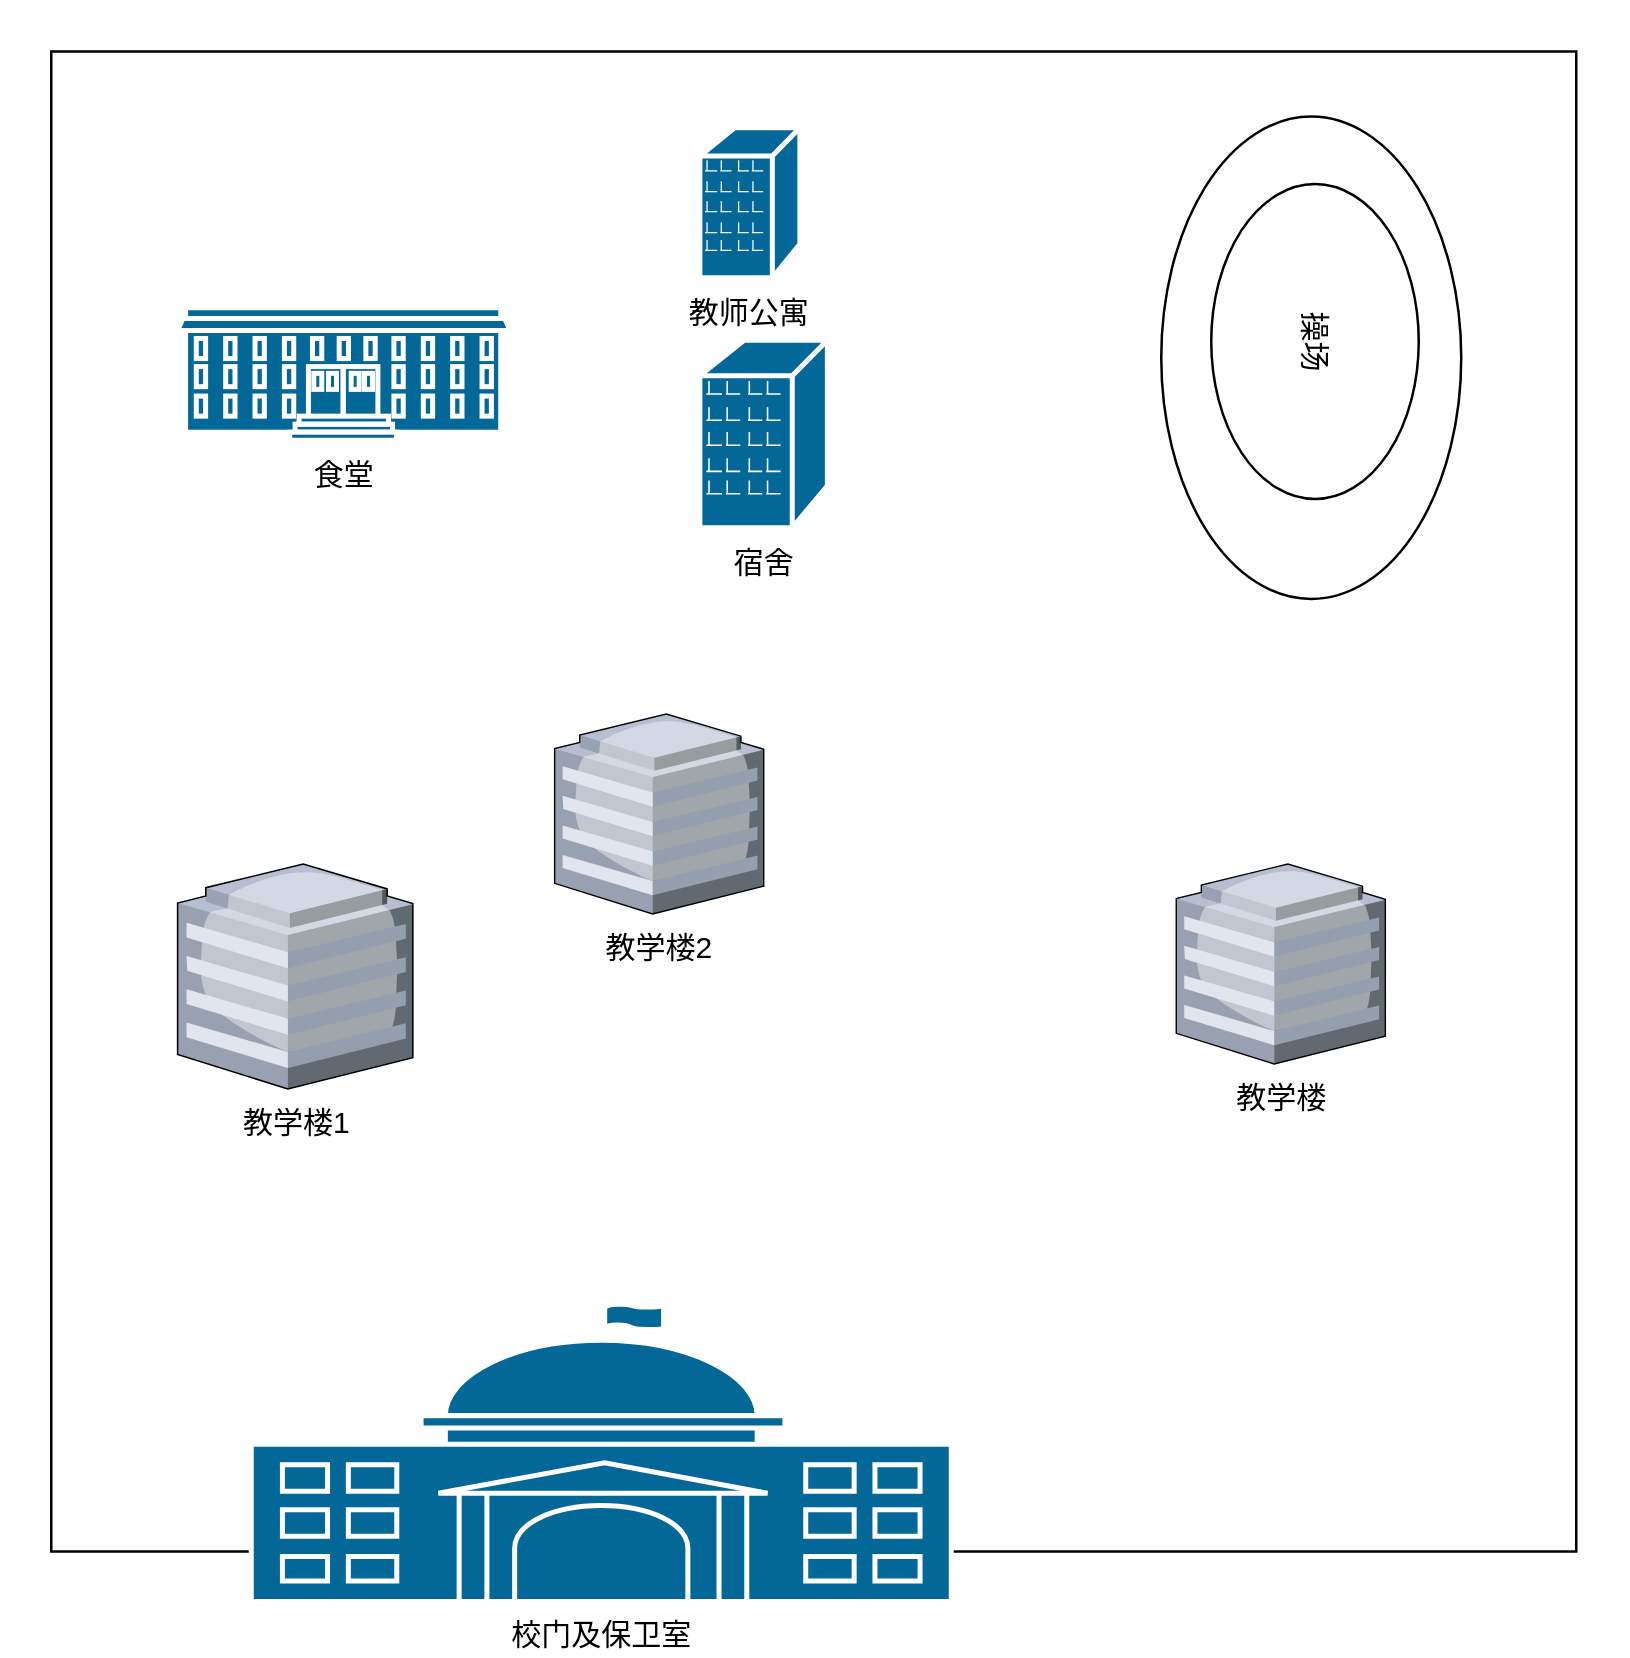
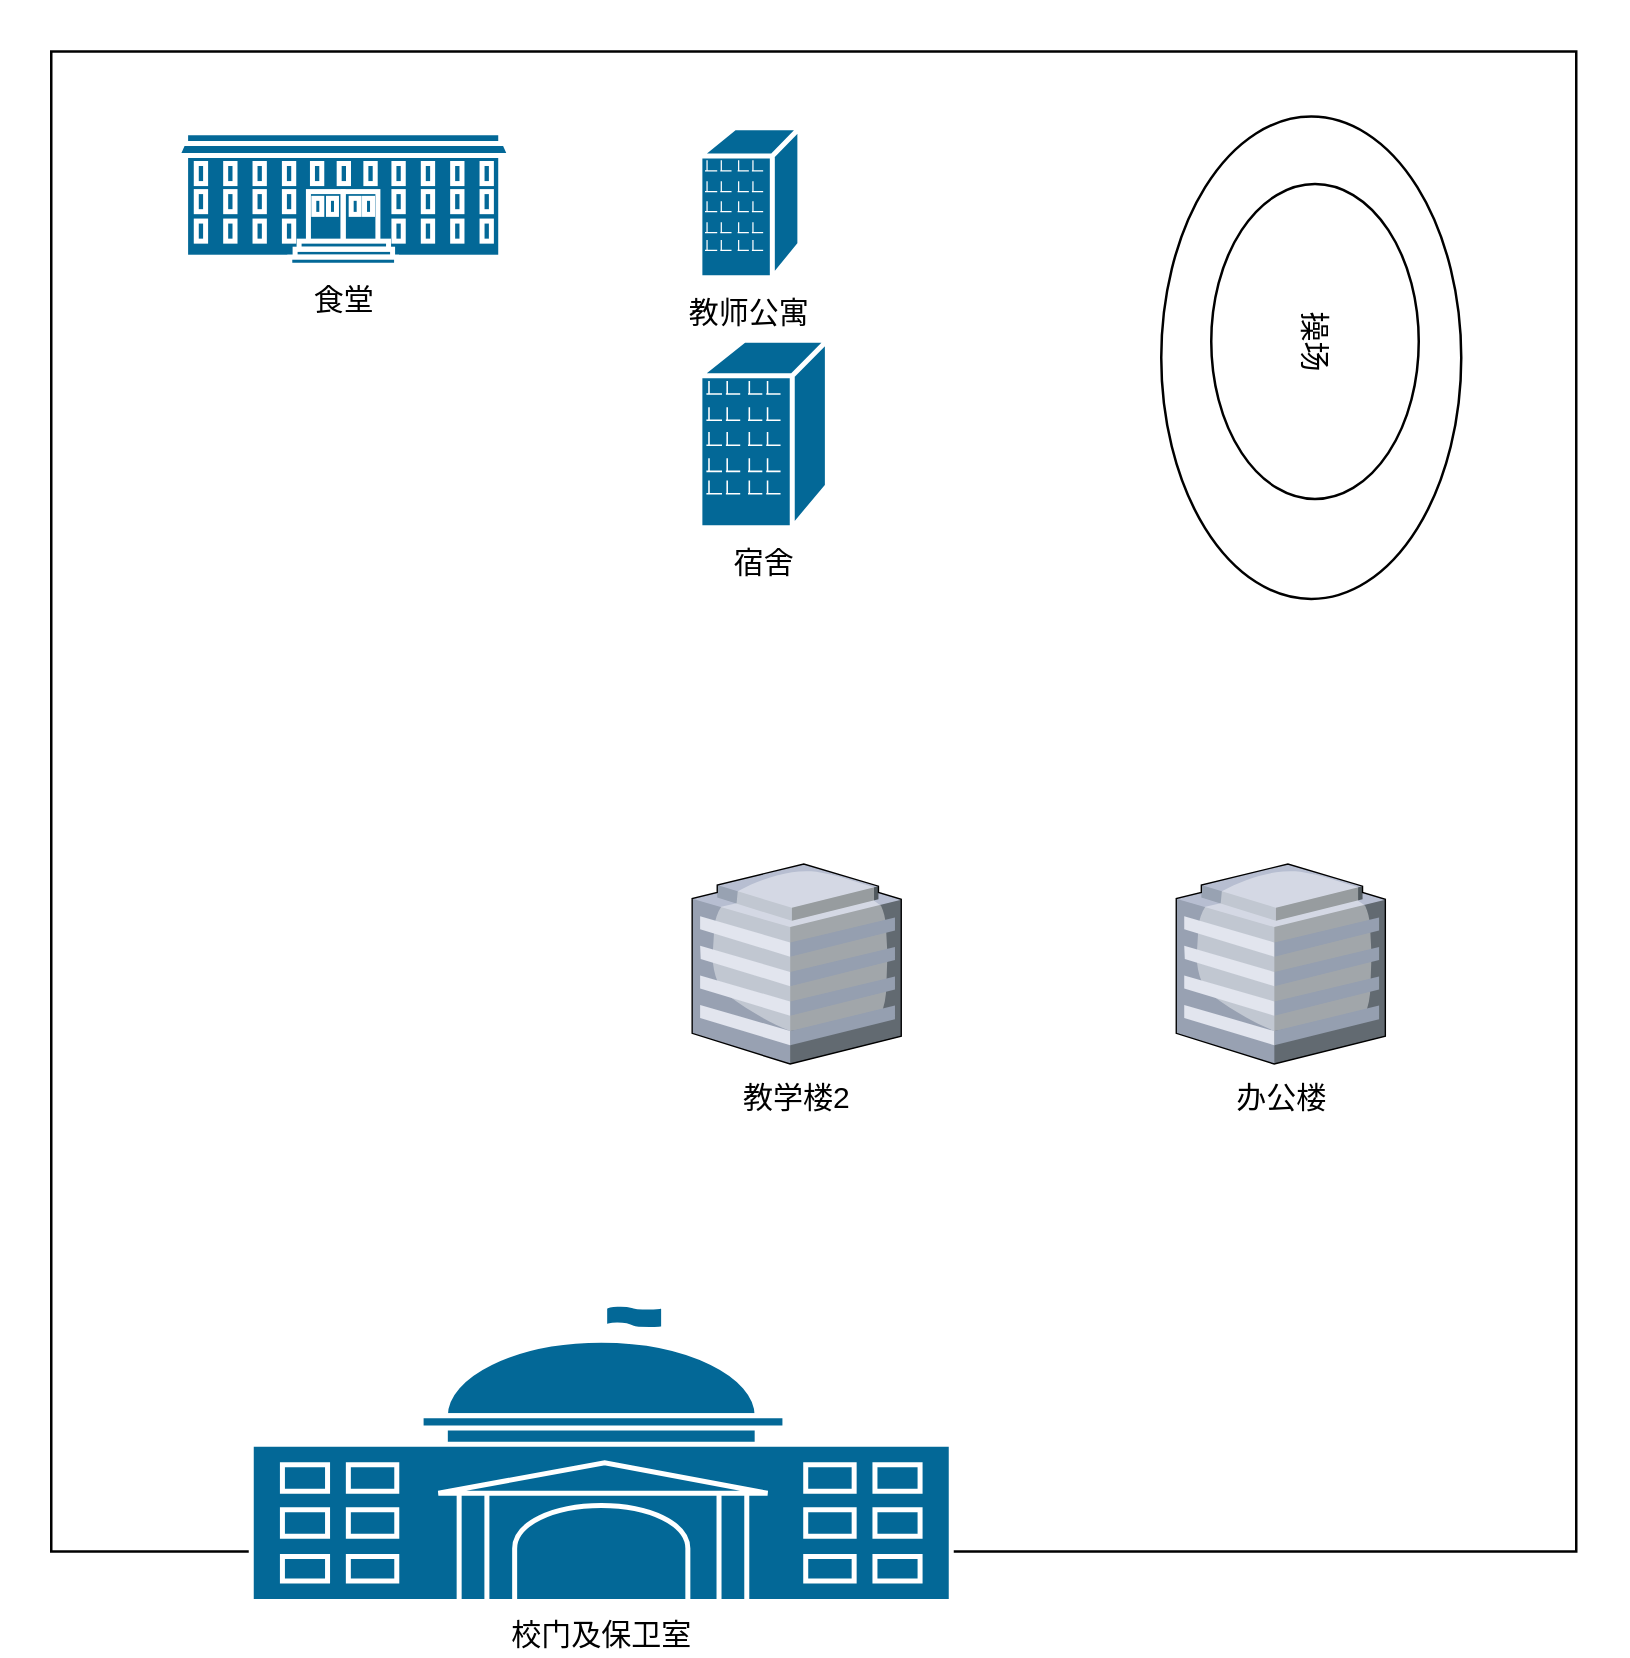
node "食堂": moved (344, 374) -> (344, 199)
node "教学楼2": moved (659, 814) -> (797, 964)
node "教学楼1": removed
node "教学楼": label "教学楼" -> "办公楼"
